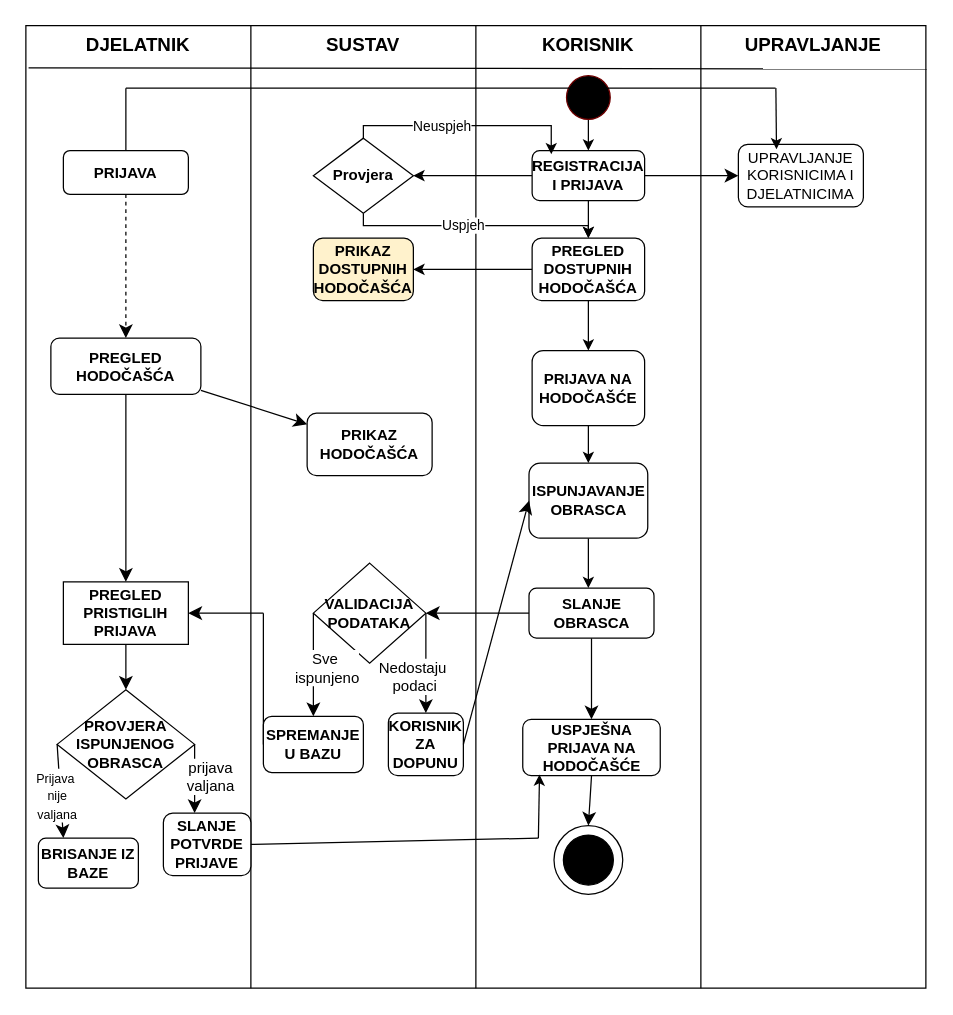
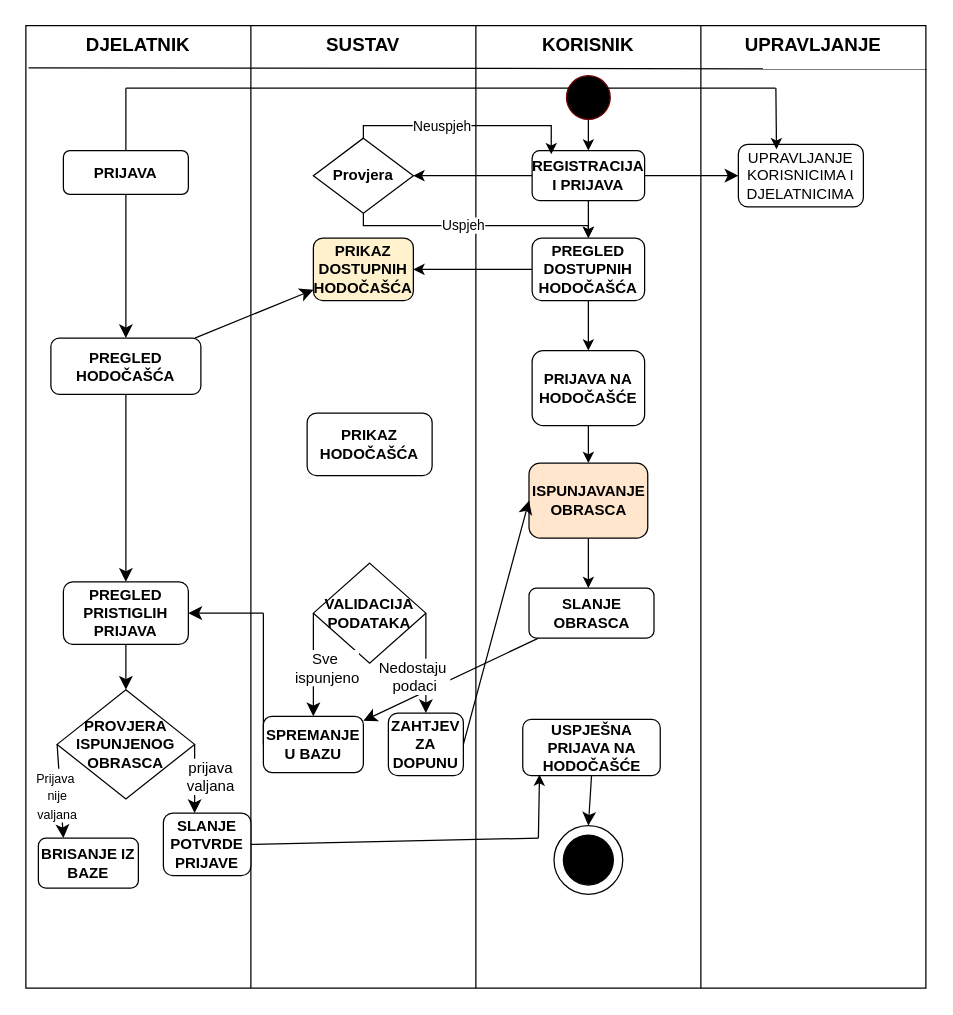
edge "PRIJAVA" -> "PREGLED HODOČAŠĆA": style dashed -> solid
edge "PREGLED HODOČAŠĆA" -> "PRIKAZ HODOČAŠĆA": now "PREGLED HODOČAŠĆA" -> "PRIKAZ DOSTUPNIH HODOČAŠĆA"
node "ISPUNJAVANJE OBRASCA": fillcolor #ffffff -> #ffe6cc
node "PREGLED PRISTIGLIH PRIJAVA": shape rectangle -> rounded rectangle
edge "SLANJE OBRASCA" -> "VALIDACIJA PODATAKA": now "SLANJE OBRASCA" -> "SPREMANJE U BAZU"
edge "SLANJE OBRASCA" -> "USPJEŠNA PRIJAVA NA HODOČAŠĆE": removed
node "KORISNIK ZA DOPUNU": label "KORISNIK ZA DOPUNU" -> "ZAHTJEV ZA DOPUNU"
